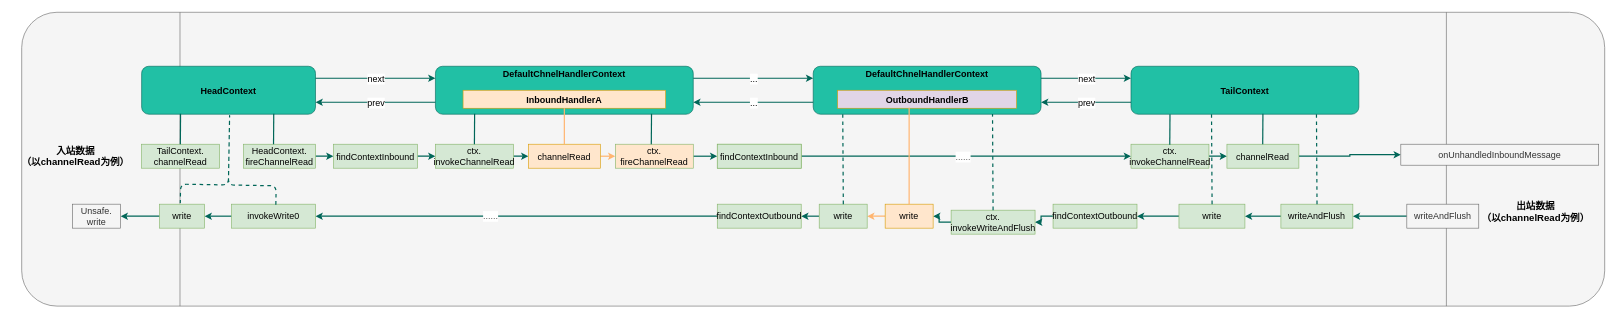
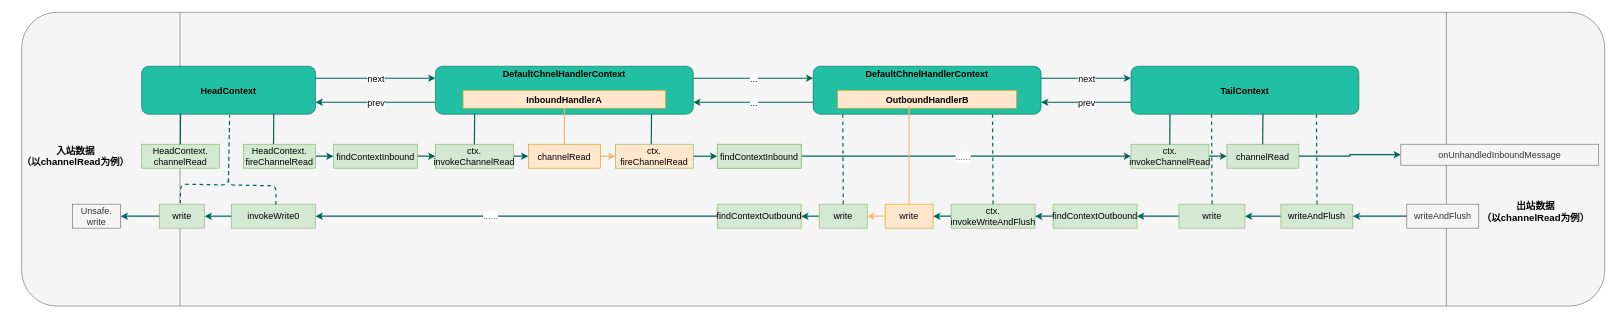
node "OutboundHandlerB": fillcolor #e1d5e7 -> #ffe6cc
node "TailContext.channelRead": label "TailContext.channelRead" -> "HeadContext.channelRead"
node "ctx. invokeWriteAndFlush": moved (993, 222) -> (993, 216)
